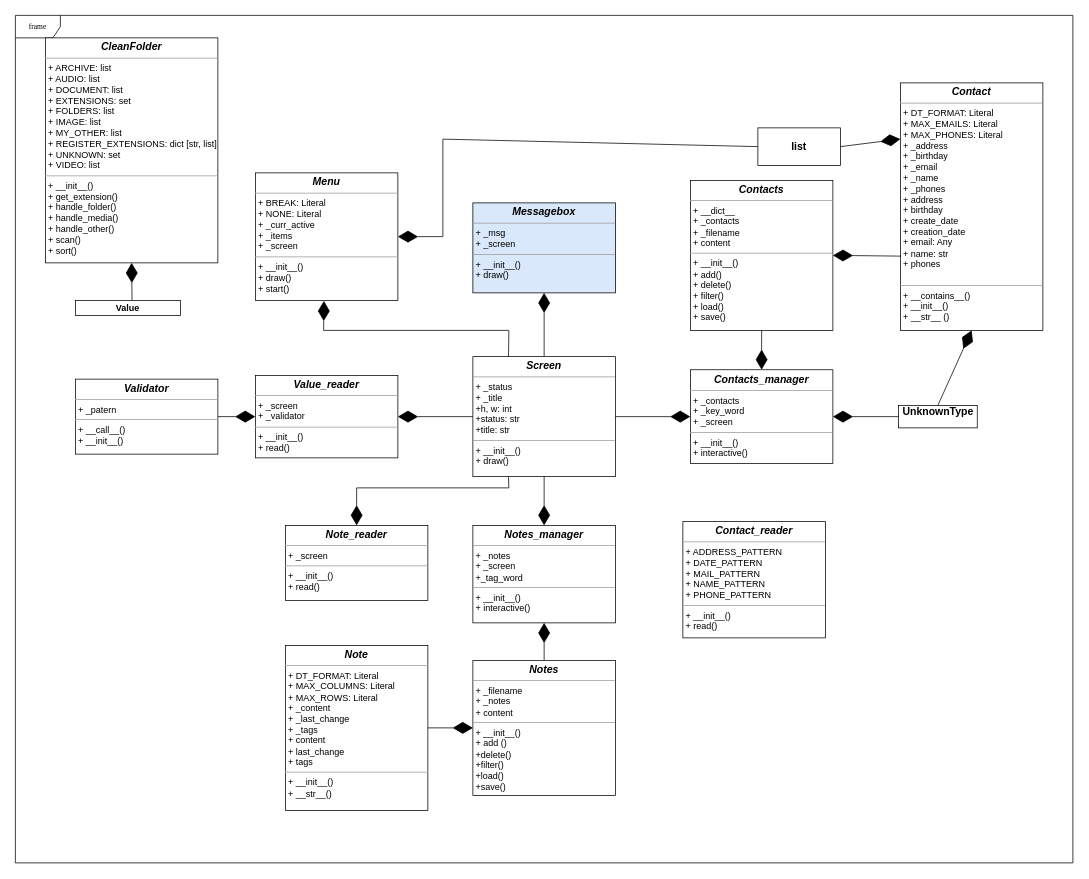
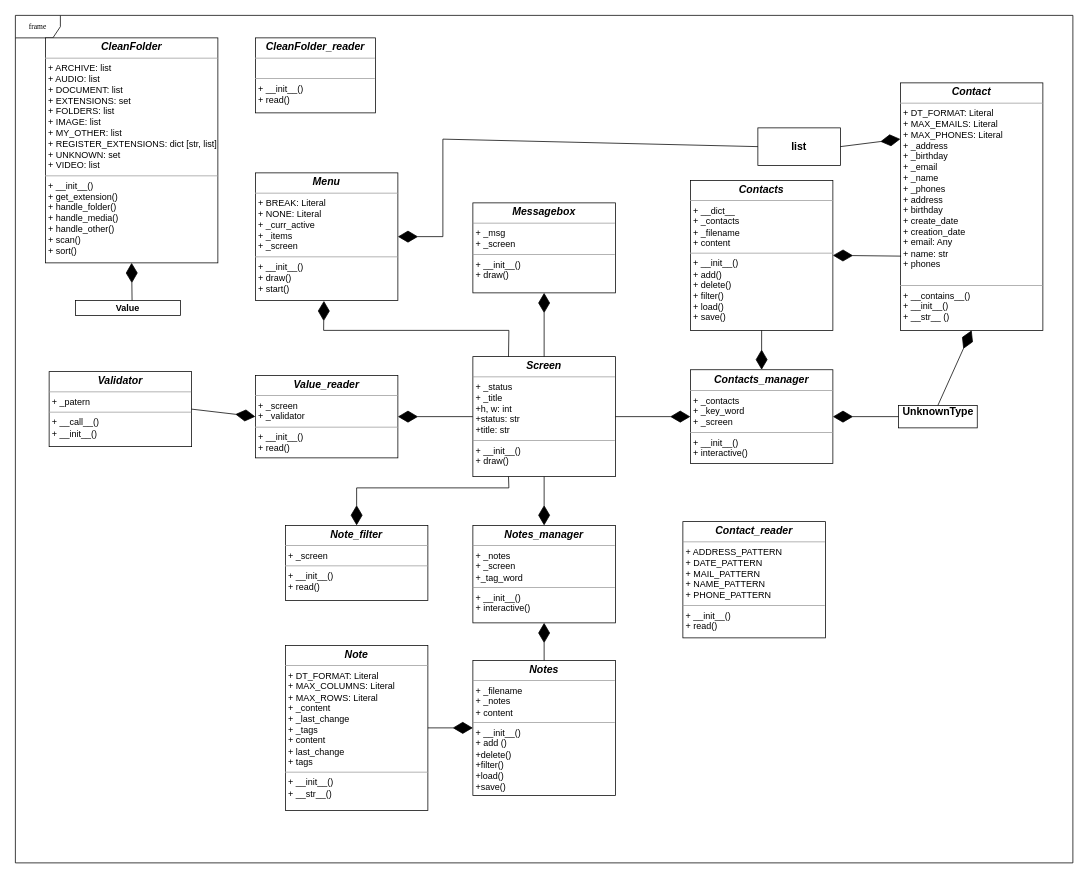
node "CleanFolder_reader + __init__() + read()": added
node "Messagebox + _msg + _screen + __init__() + draw()": fillcolor #dae8fc -> #ffffff
node "Validator + _patern + __call__() + __init__()": moved (147, 417) -> (120, 409)
node "Note_reader + _screen + __init__() + read()": label "Note_reader + _screen + __init__() + read()" -> "Note_filter + _screen + __init__() + read()"
